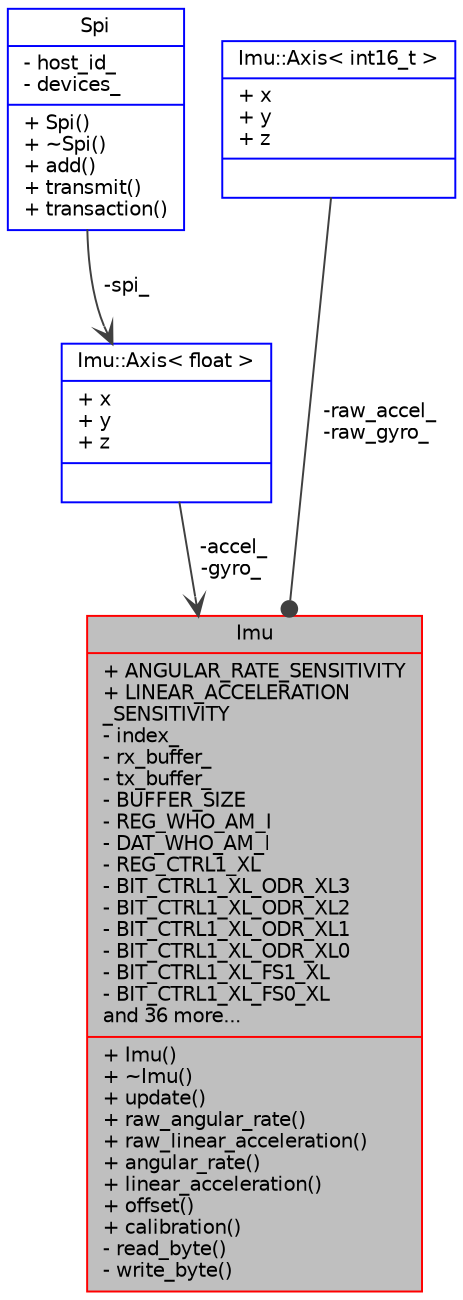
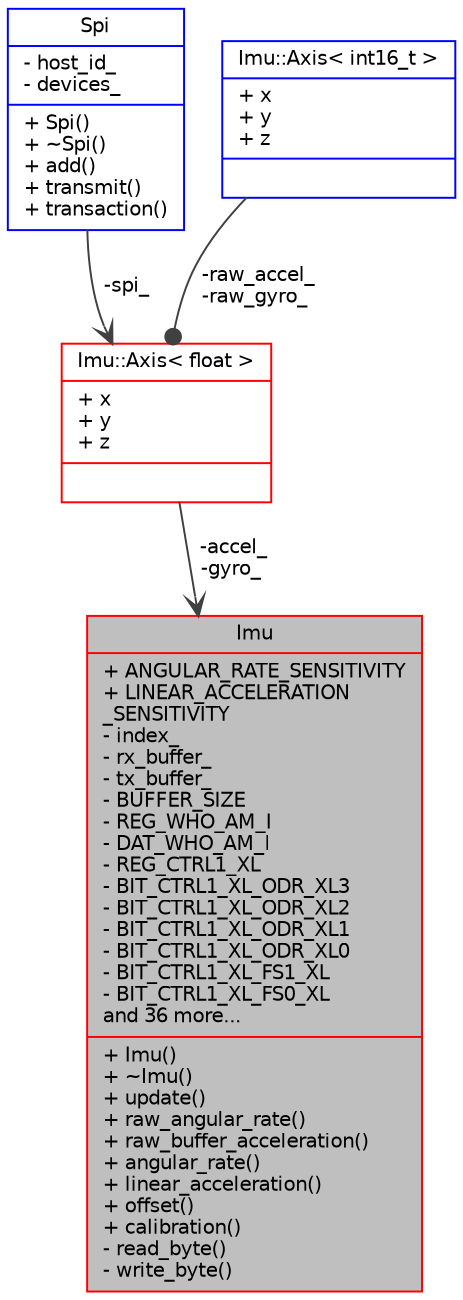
edge "Imu::Axis< int16_t >" -> "Imu": now "Imu::Axis< int16_t >" -> "Imu::Axis< float >"
node "Imu::Axis< float >": color blue -> red
node "Imu": text "+ raw_linear_acceleration()" -> "+ raw_buffer_acceleration()"
